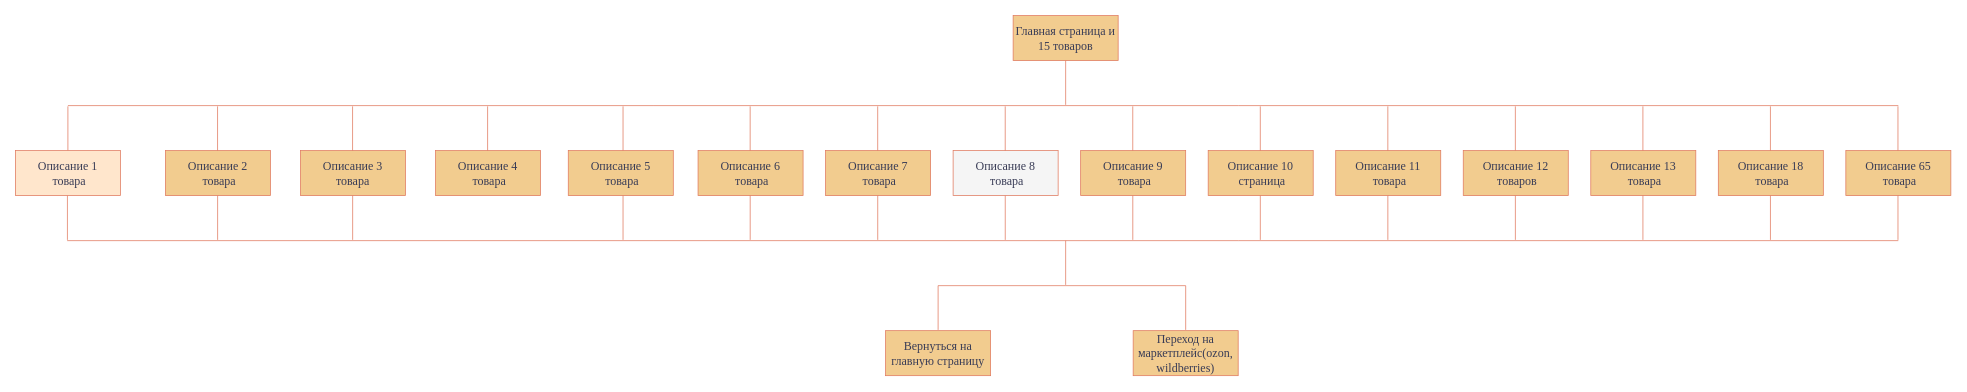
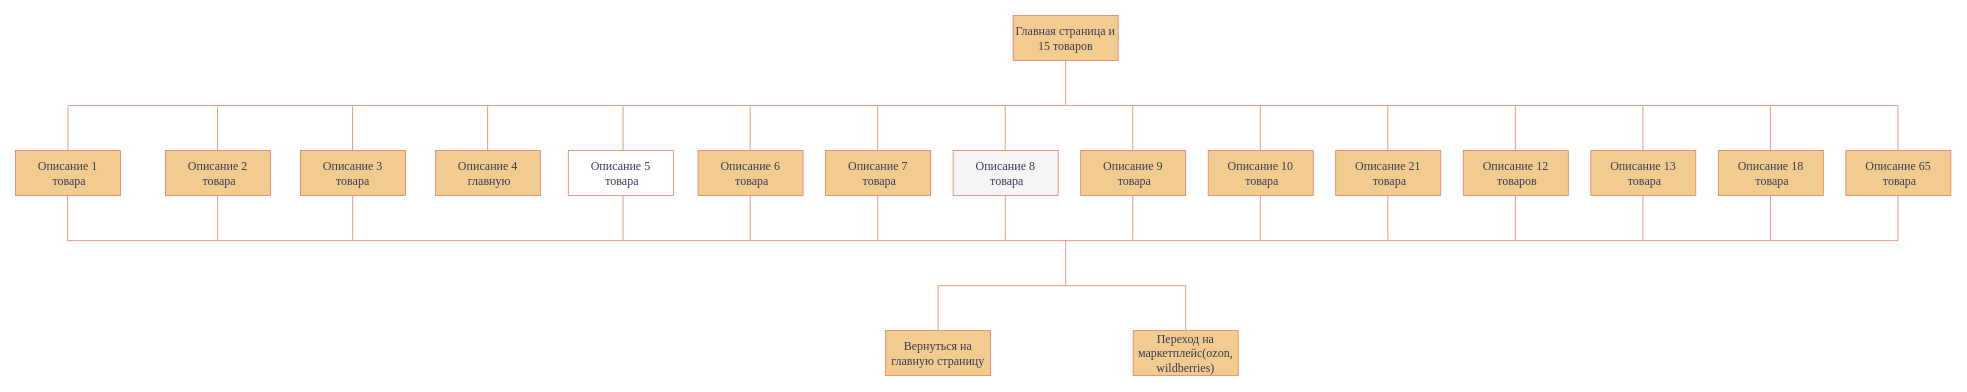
node "Описание 1 товара": fillcolor #ffe6cc -> #f2cc8f
node "Описание 4 товара": label "Описание 4 товара" -> "Описание 4 главную"
node "Описание 5 товара": fillcolor #f2cc8f -> #ffffff
node "Описание 10 страница": label "Описание 10 страница" -> "Описание 10 товара"
node "Описание 11 товара": label "Описание 11 товара" -> "Описание 21 товара"
